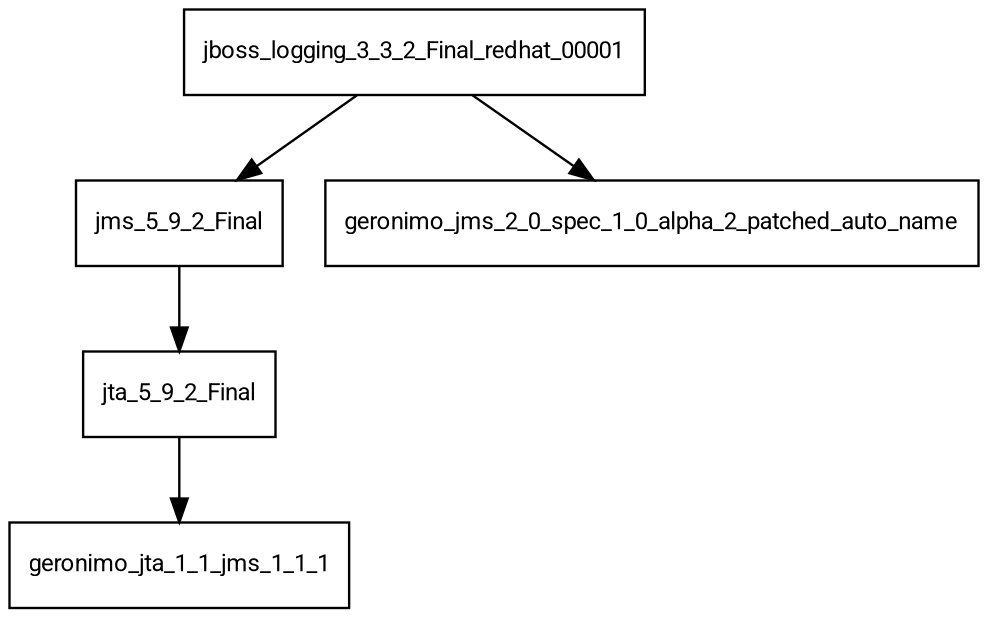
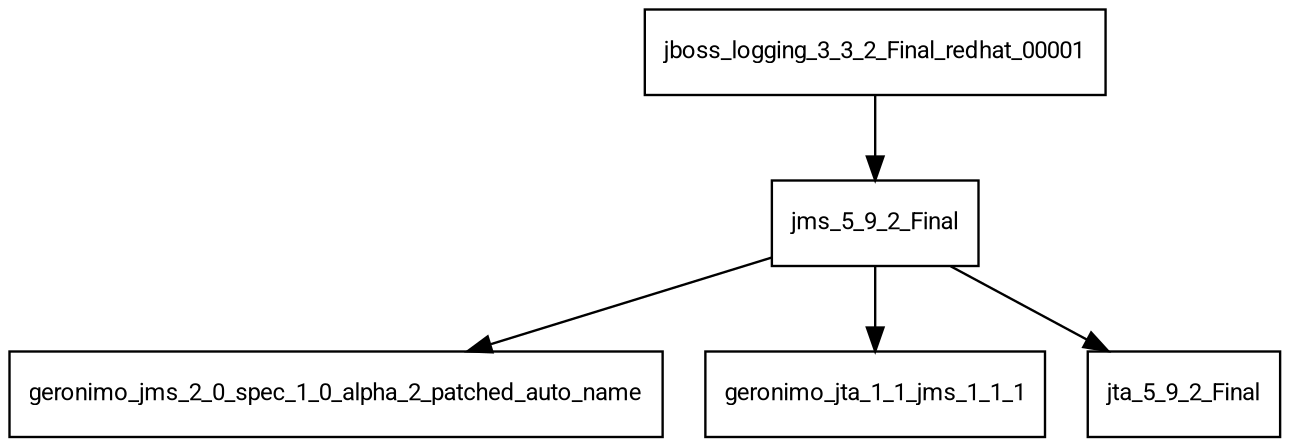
edge "jboss_logging_3_3_2_Final_redhat_00001" -> "geronimo_jms_2_0_spec_1_0_alpha_2_patched_auto_name": now "jms_5_9_2_Final" -> "geronimo_jms_2_0_spec_1_0_alpha_2_patched_auto_name"
edge "jta_5_9_2_Final" -> "geronimo_jta_1_1_jms_1_1_1": now "jms_5_9_2_Final" -> "geronimo_jta_1_1_jms_1_1_1"
